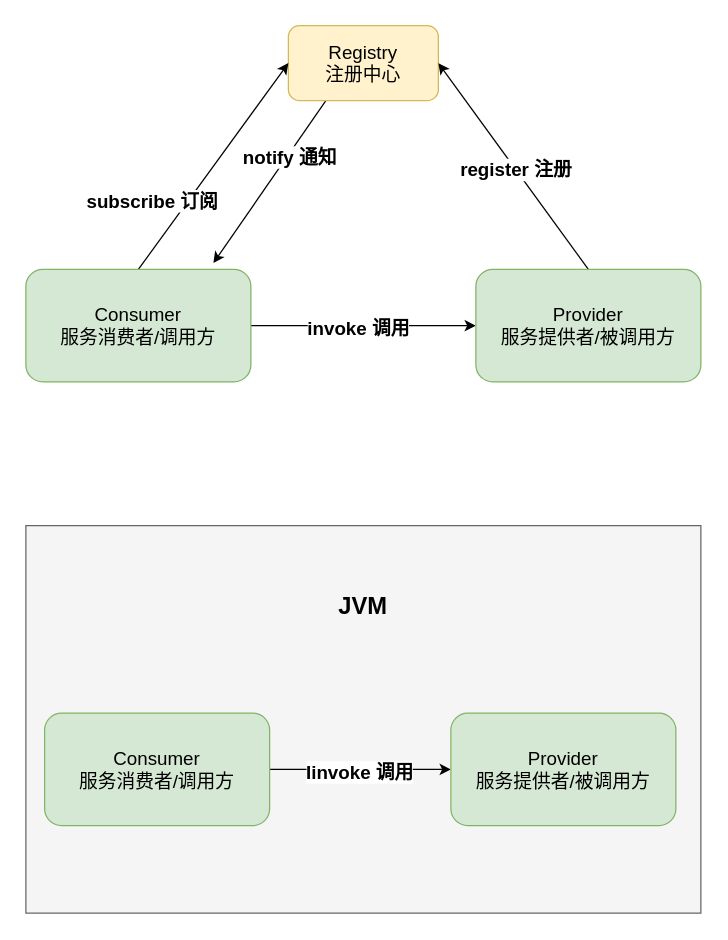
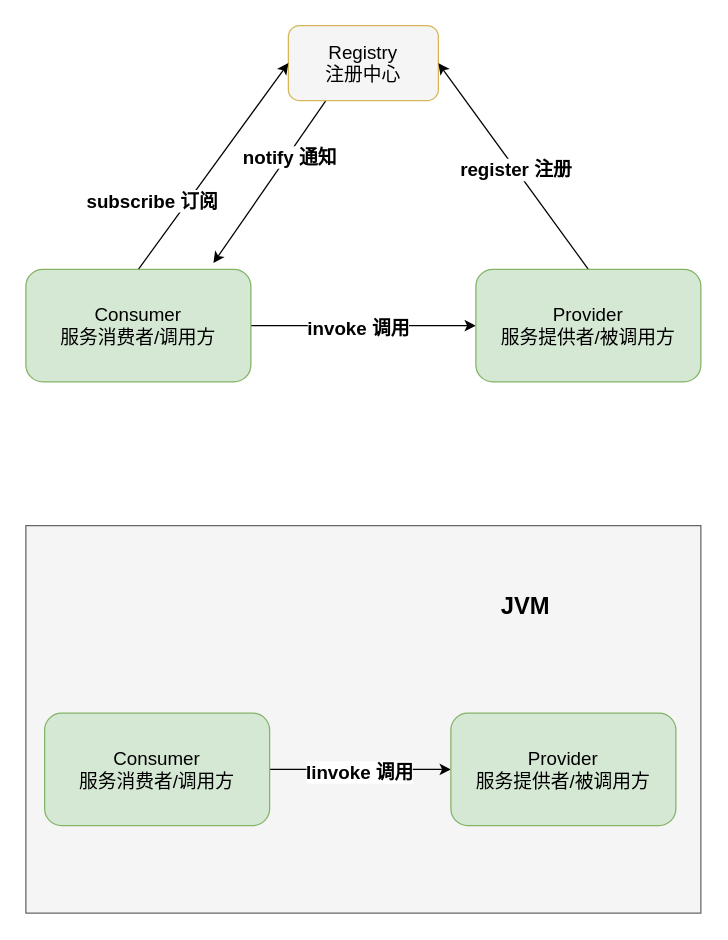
node "Registry 注册中心": fillcolor #fff2cc -> #f5f5f5
node "JVM": moved (363, 607) -> (526, 607)
